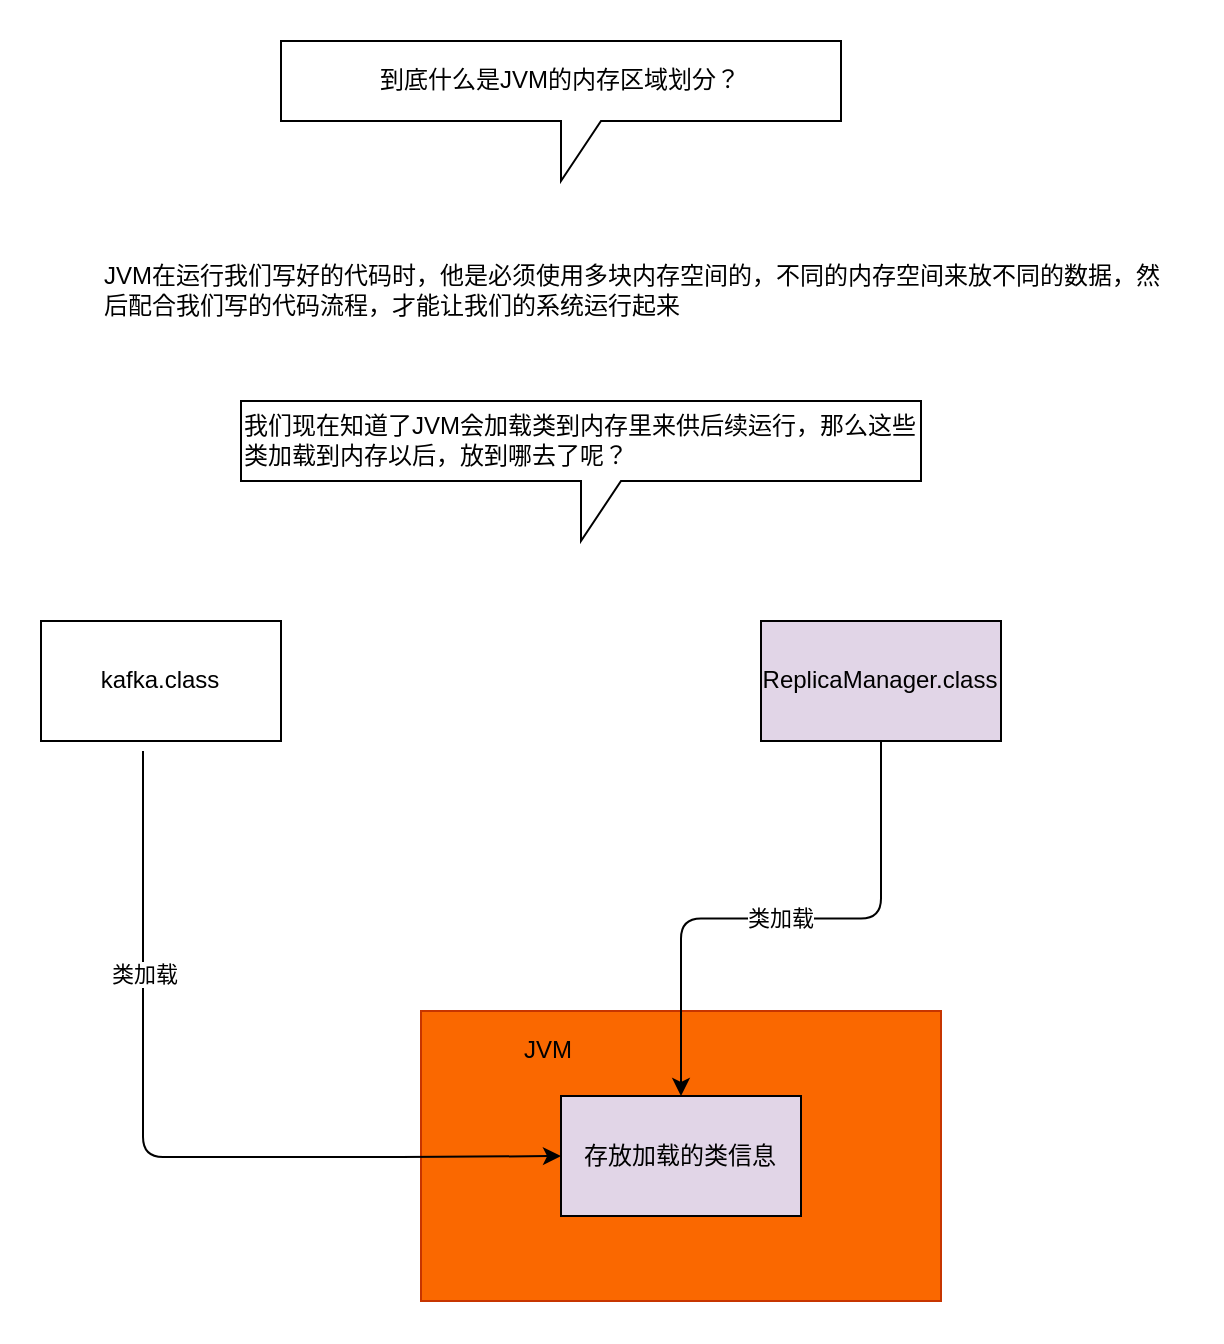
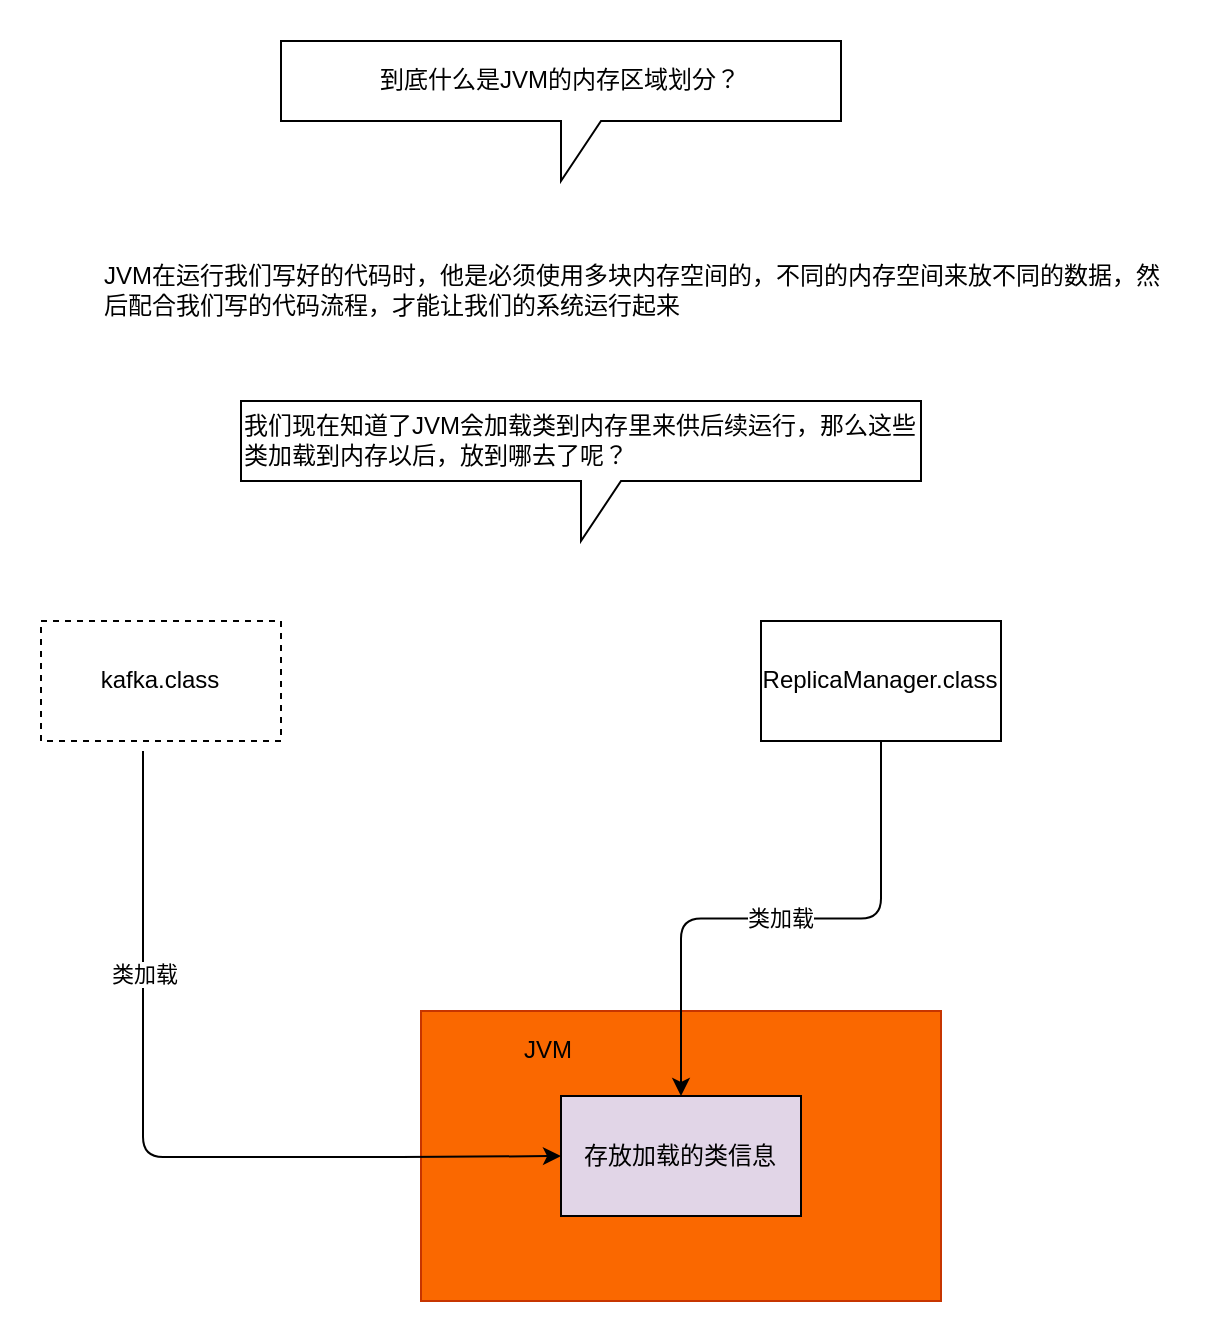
node "kafka.class": style solid -> dashed
node "ReplicaManager.class": fillcolor #e1d5e7 -> #ffffff
